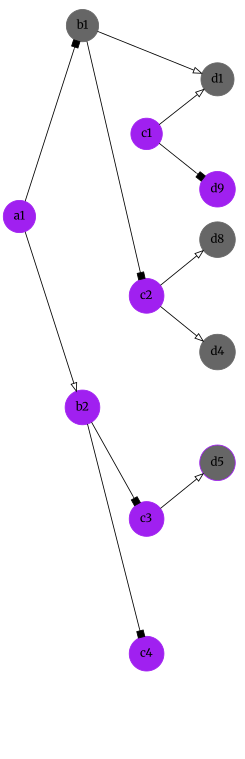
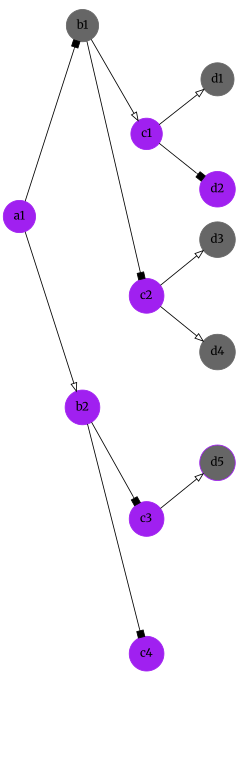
edge "b1" -> "d1": now "b1" -> "c1"
node "d9": label "d9" -> "d2"
node "d8": label "d8" -> "d3"
